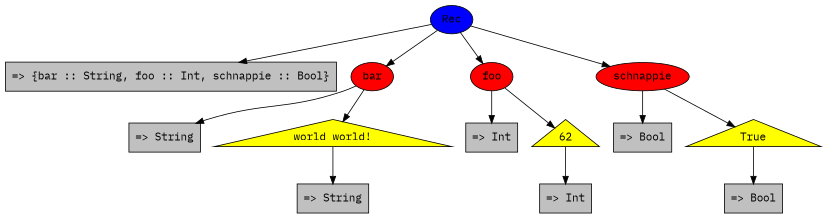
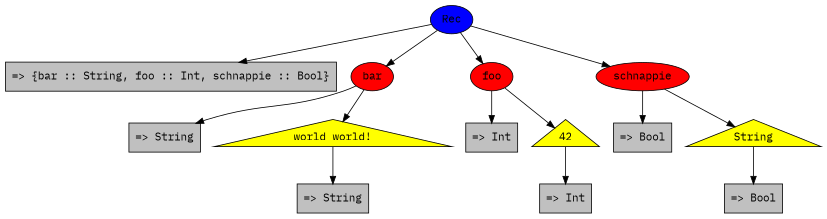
node "62": label "62" -> "42"
node "True": label "True" -> "String"
